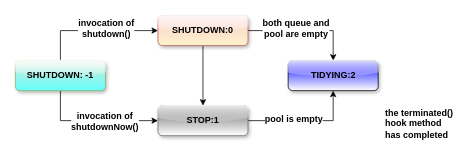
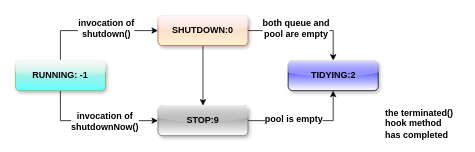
node "SHUTDOWN: -1": label "SHUTDOWN: -1" -> "RUNNING: -1"
node "STOP:1": label "STOP:1" -> "STOP:9"
